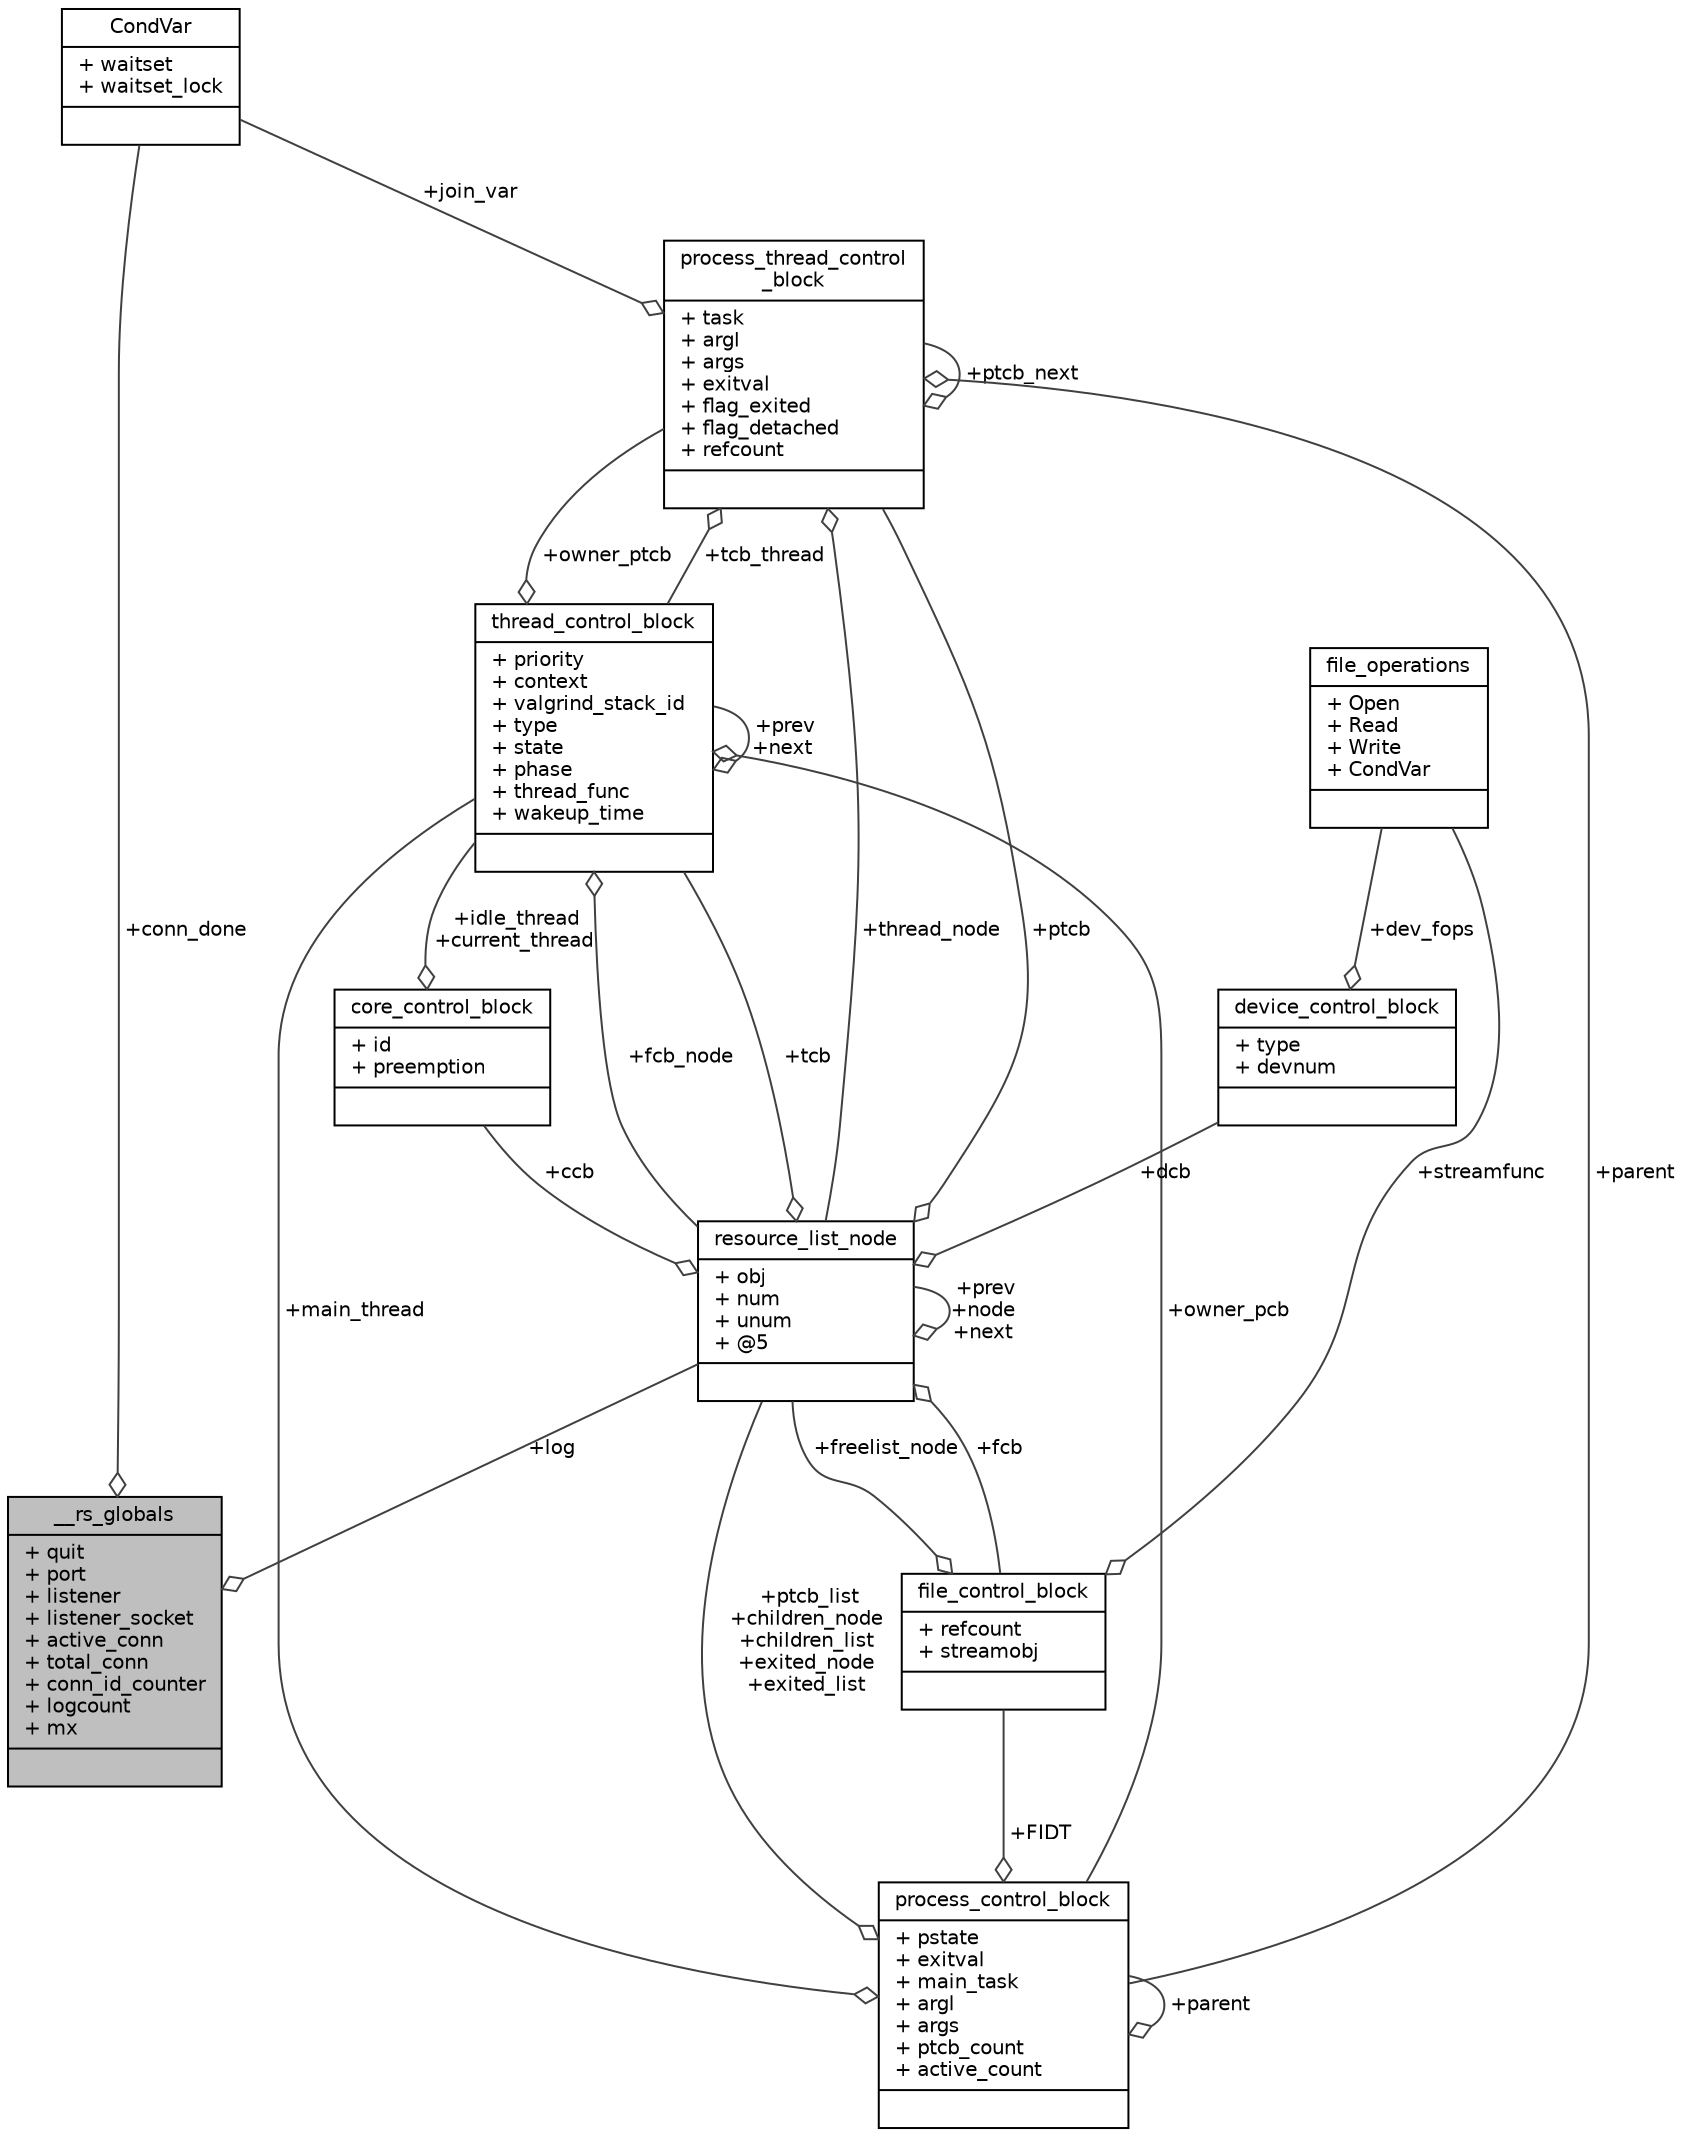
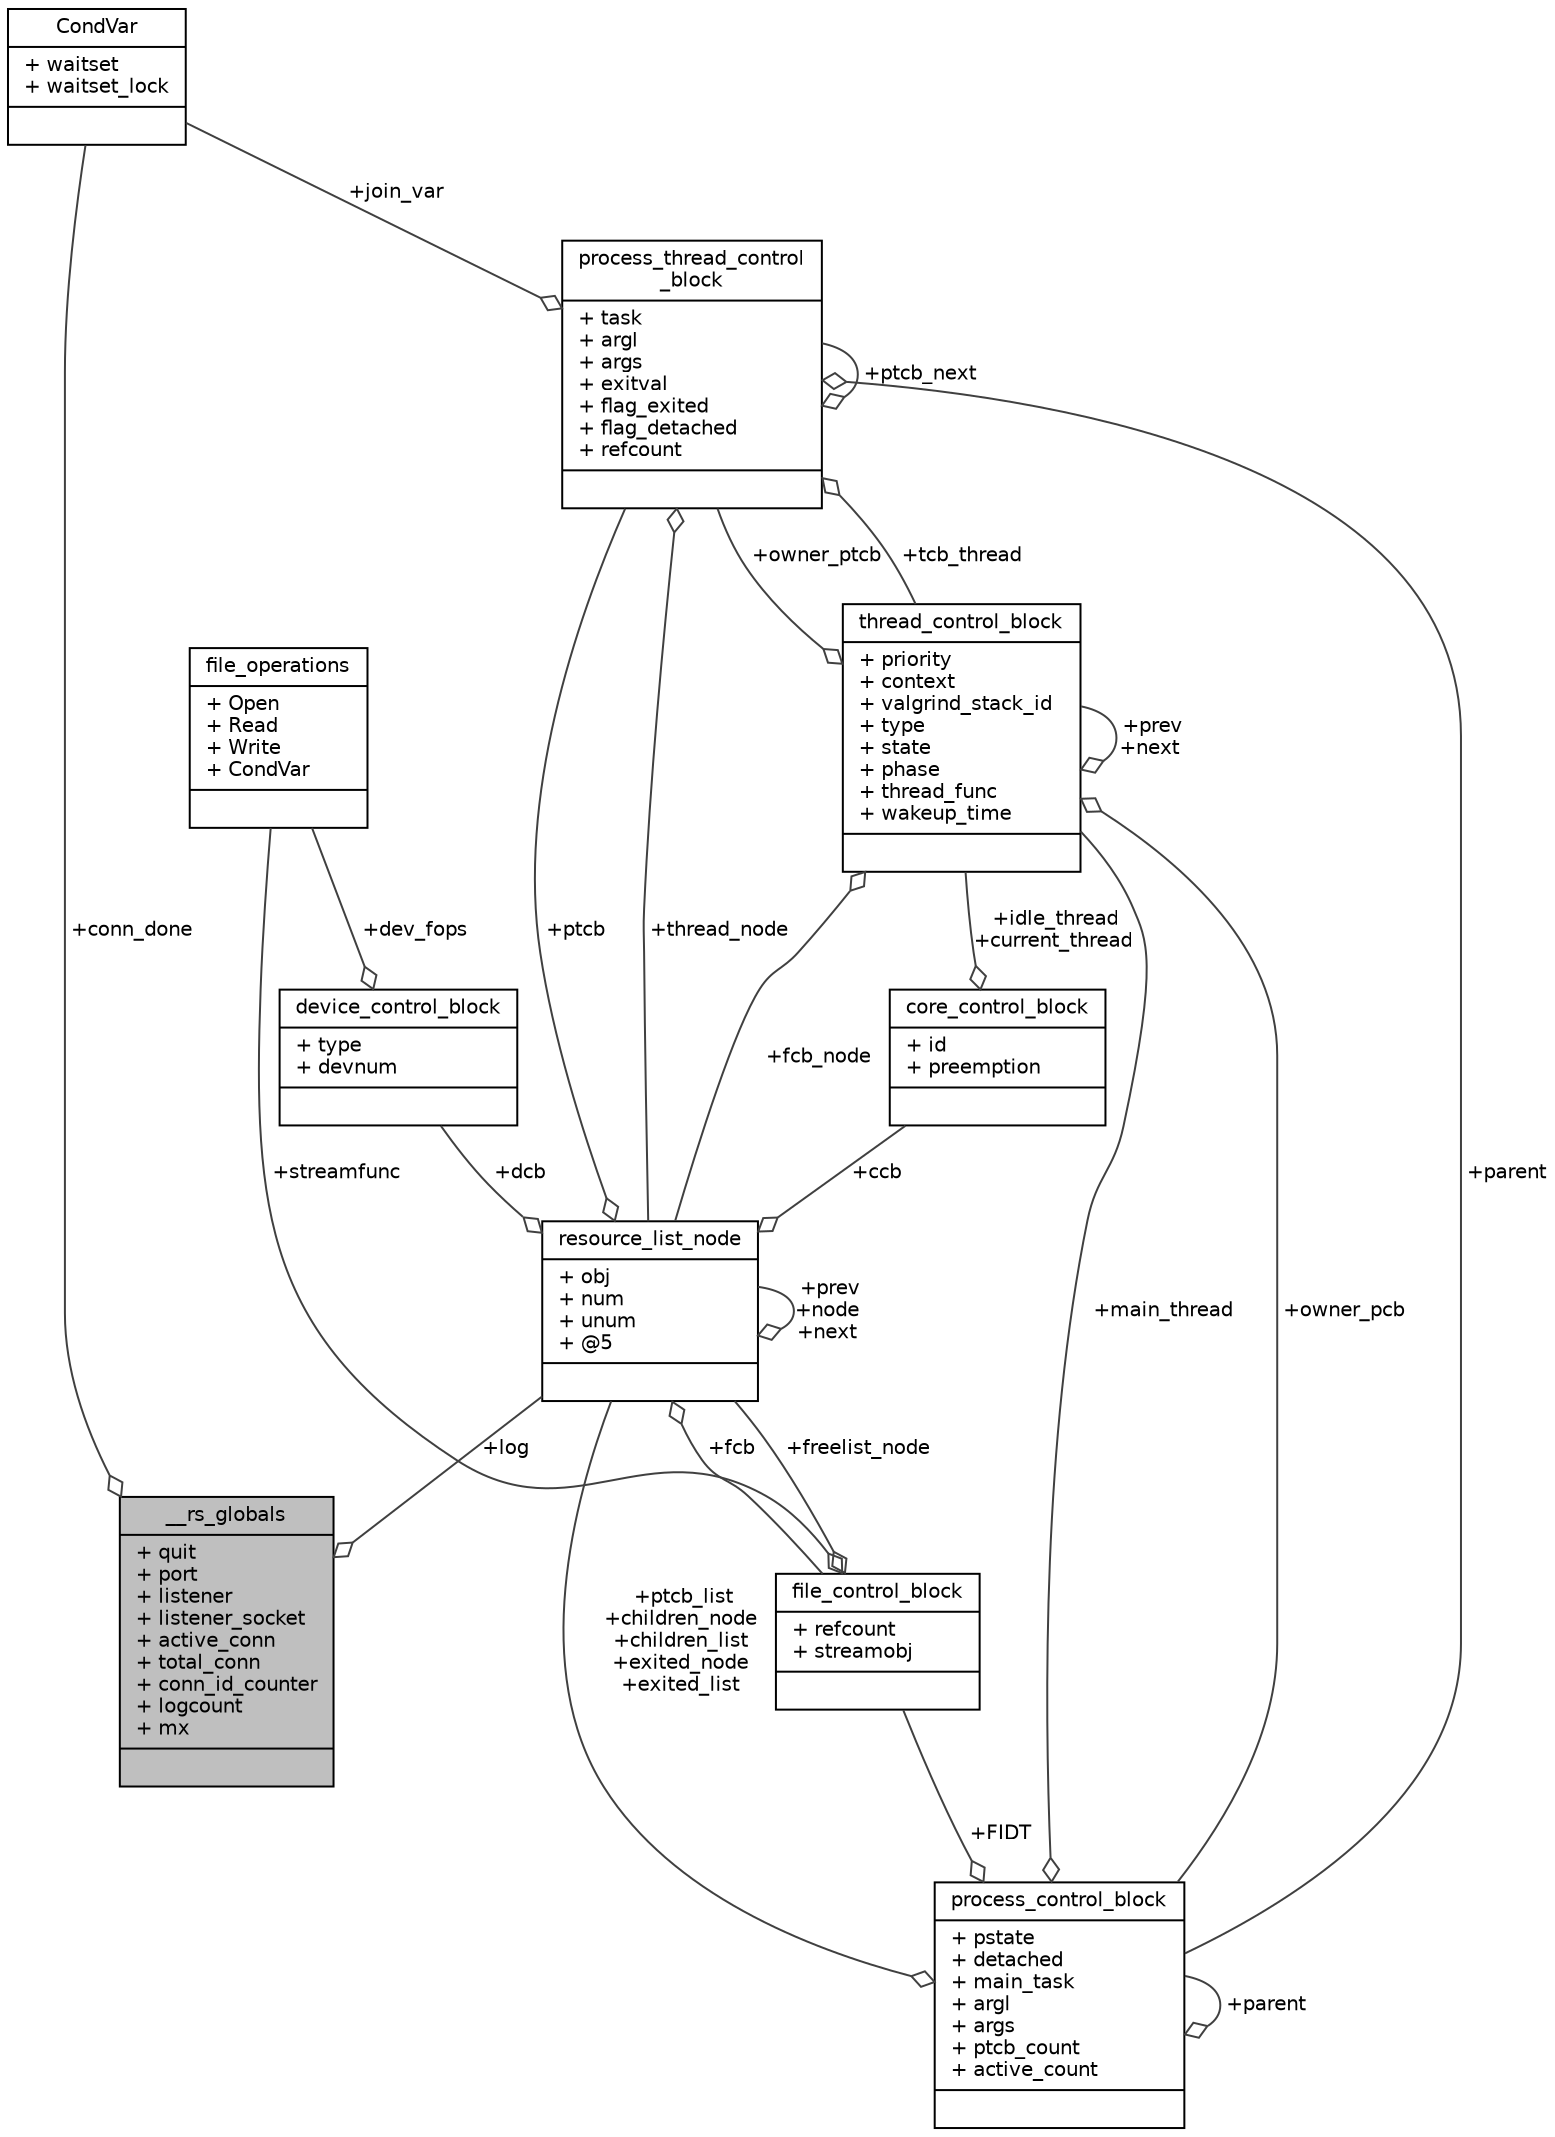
edge "thread_control_block" -> "resource_list_node": removed, label "+tcb"
node "process_control_block": text "+ exitval" -> "+ detached"
